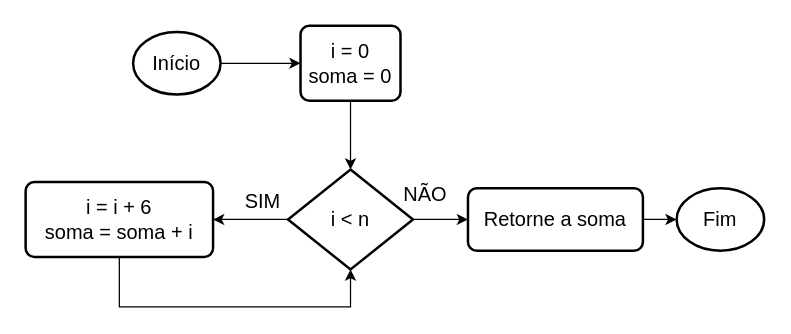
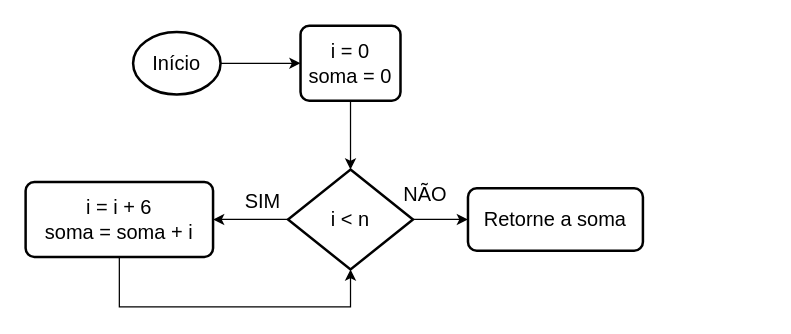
edge "Retorne a soma" -> "Fim": removed
node "Fim": removed
